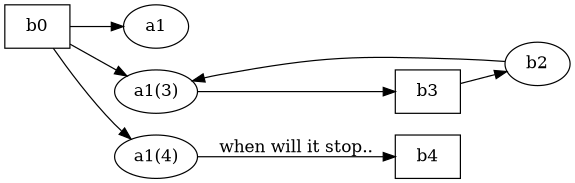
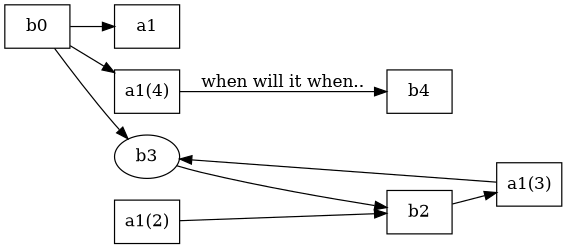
node "a1": shape ellipse -> box
edge "b0" -> "a1(3)": now "b0" -> "b3"
node "b2": shape ellipse -> box
node "a1(3)": shape ellipse -> box
node "b3": shape box -> ellipse
edge "a1(4)" -> "b4": label "when will it stop.." -> "when will it when.."
node "a1(4)": shape ellipse -> box
node "a1(2)": added
